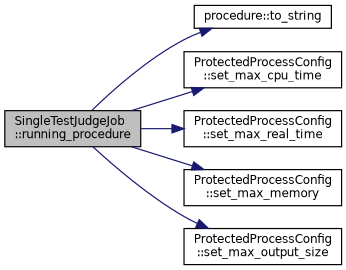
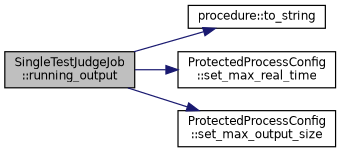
node "ProtectedProcessConfig ::set_max_cpu_time": removed
node "SingleTestJudgeJob ::running_procedure": label "SingleTestJudgeJob ::running_procedure" -> "SingleTestJudgeJob ::running_output"
node "ProtectedProcessConfig ::set_max_memory": removed
